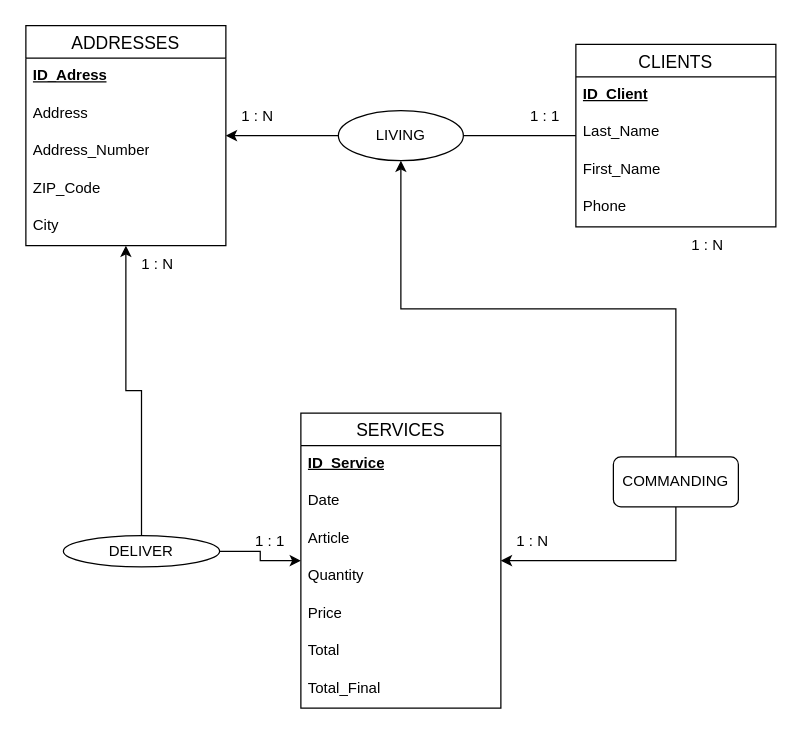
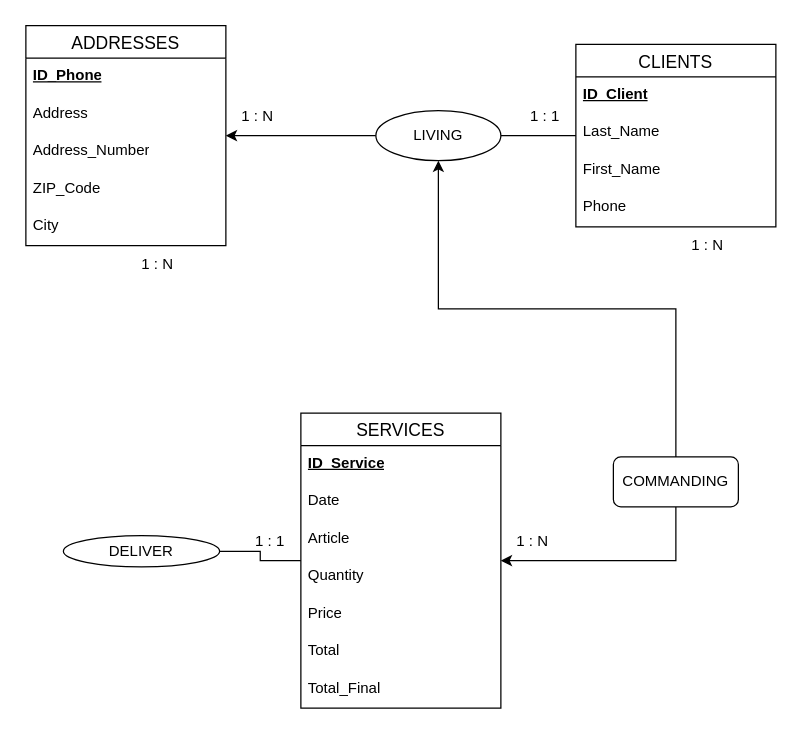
node "ID_Adress": label "ID_Adress" -> "ID_Phone"
node "LIVING": moved (401, 136) -> (438, 136)
edge "DELIVER" -> "ADDRESSES": removed
edge "DELIVER" -> "SERVICES": arrowhead classic -> none
